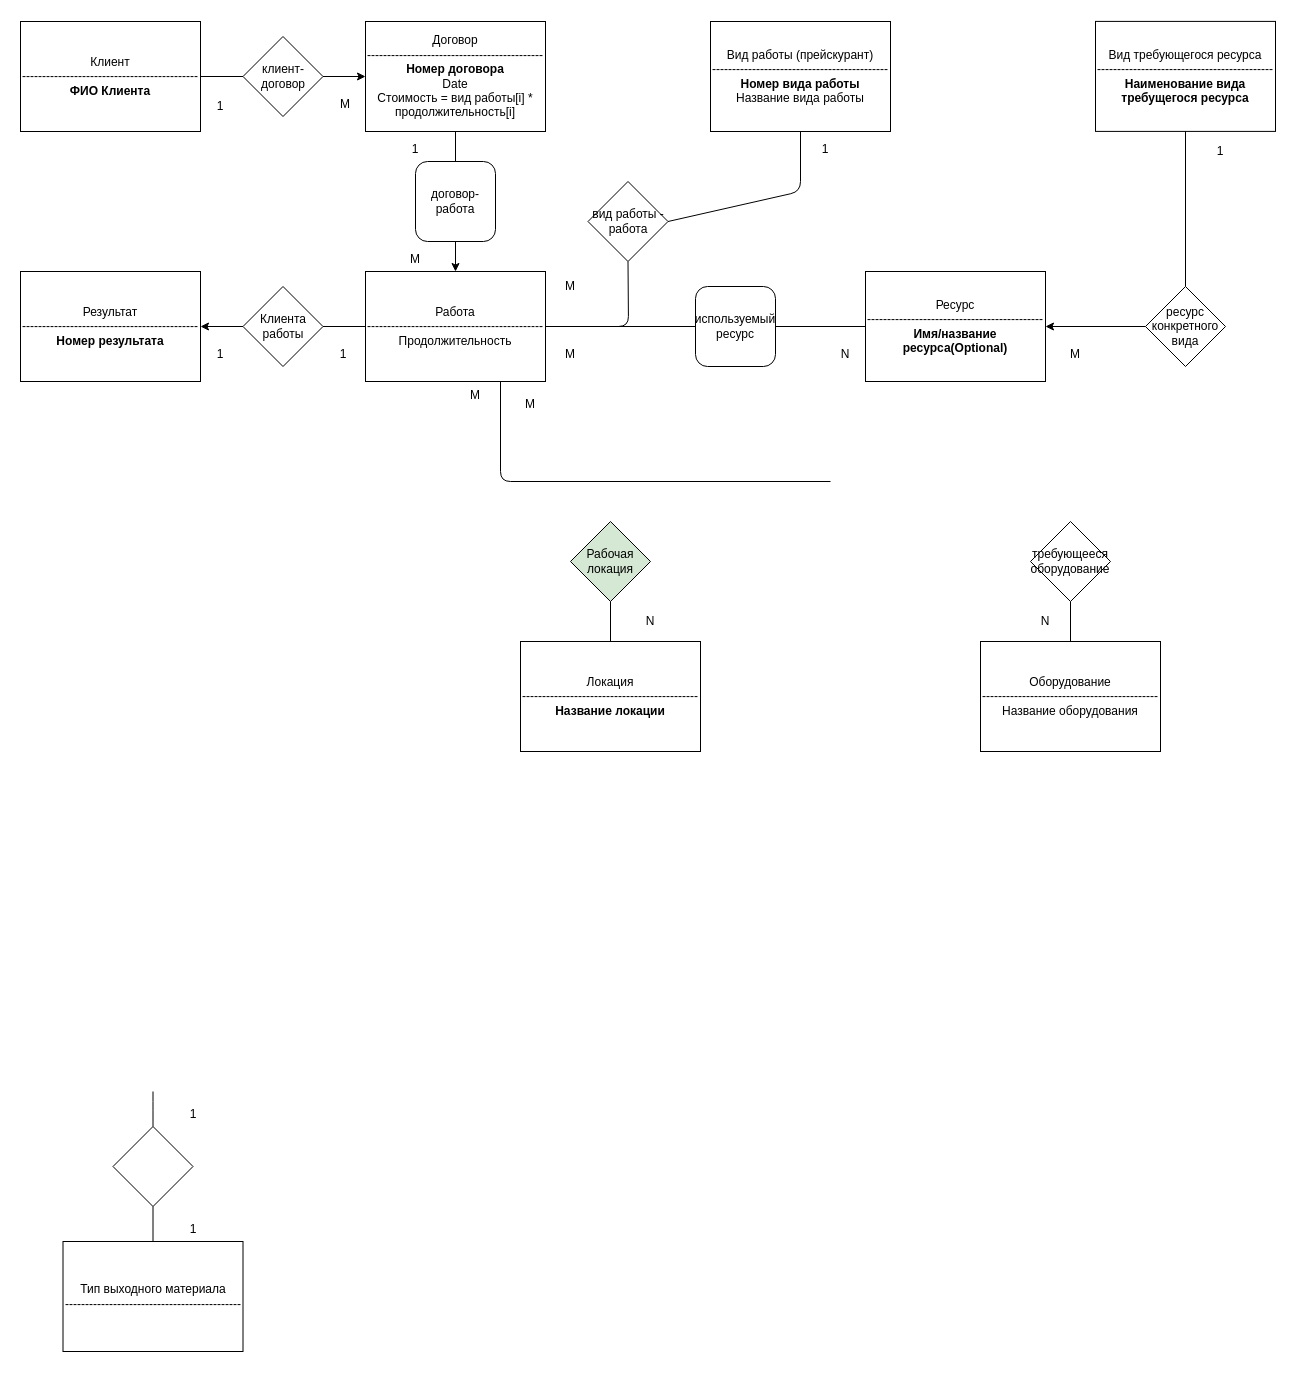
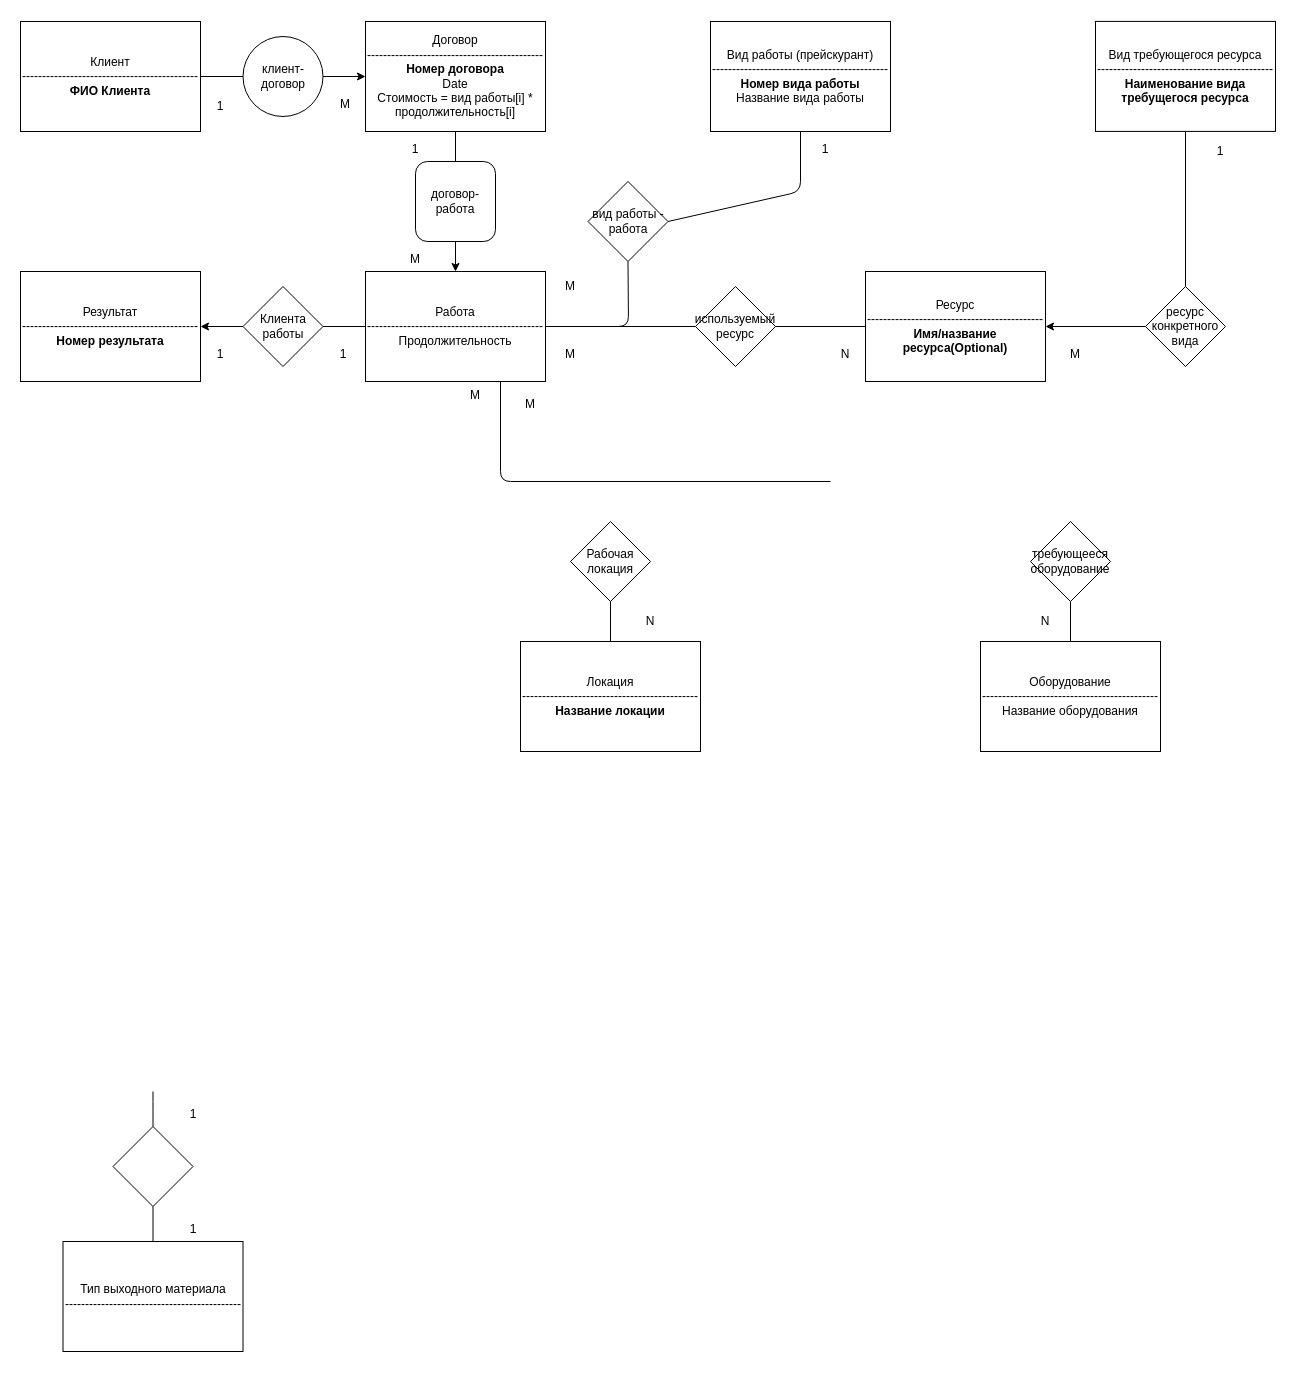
node "клиент-договор": shape diamond -> ellipse
node "используемый ресурс": shape rounded rectangle -> diamond
node "Рабочая локация": fillcolor #d5e8d4 -> #ffffff
